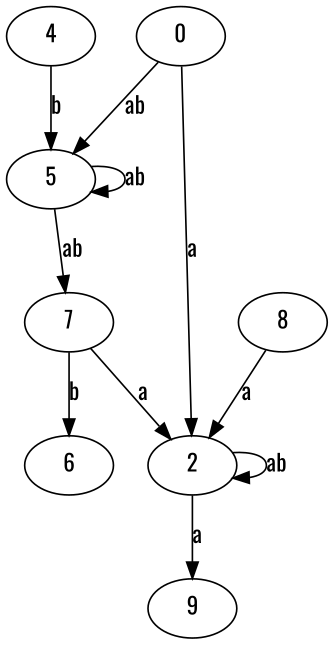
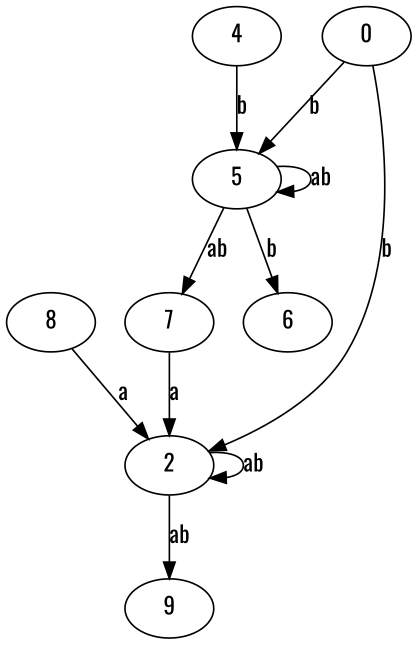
edge "0" -> "5": label "ab" -> "b"
edge "0" -> "2": label "a" -> "b"
edge "7" -> "6": now "5" -> "6"
edge "2" -> "9": label "a" -> "ab"
